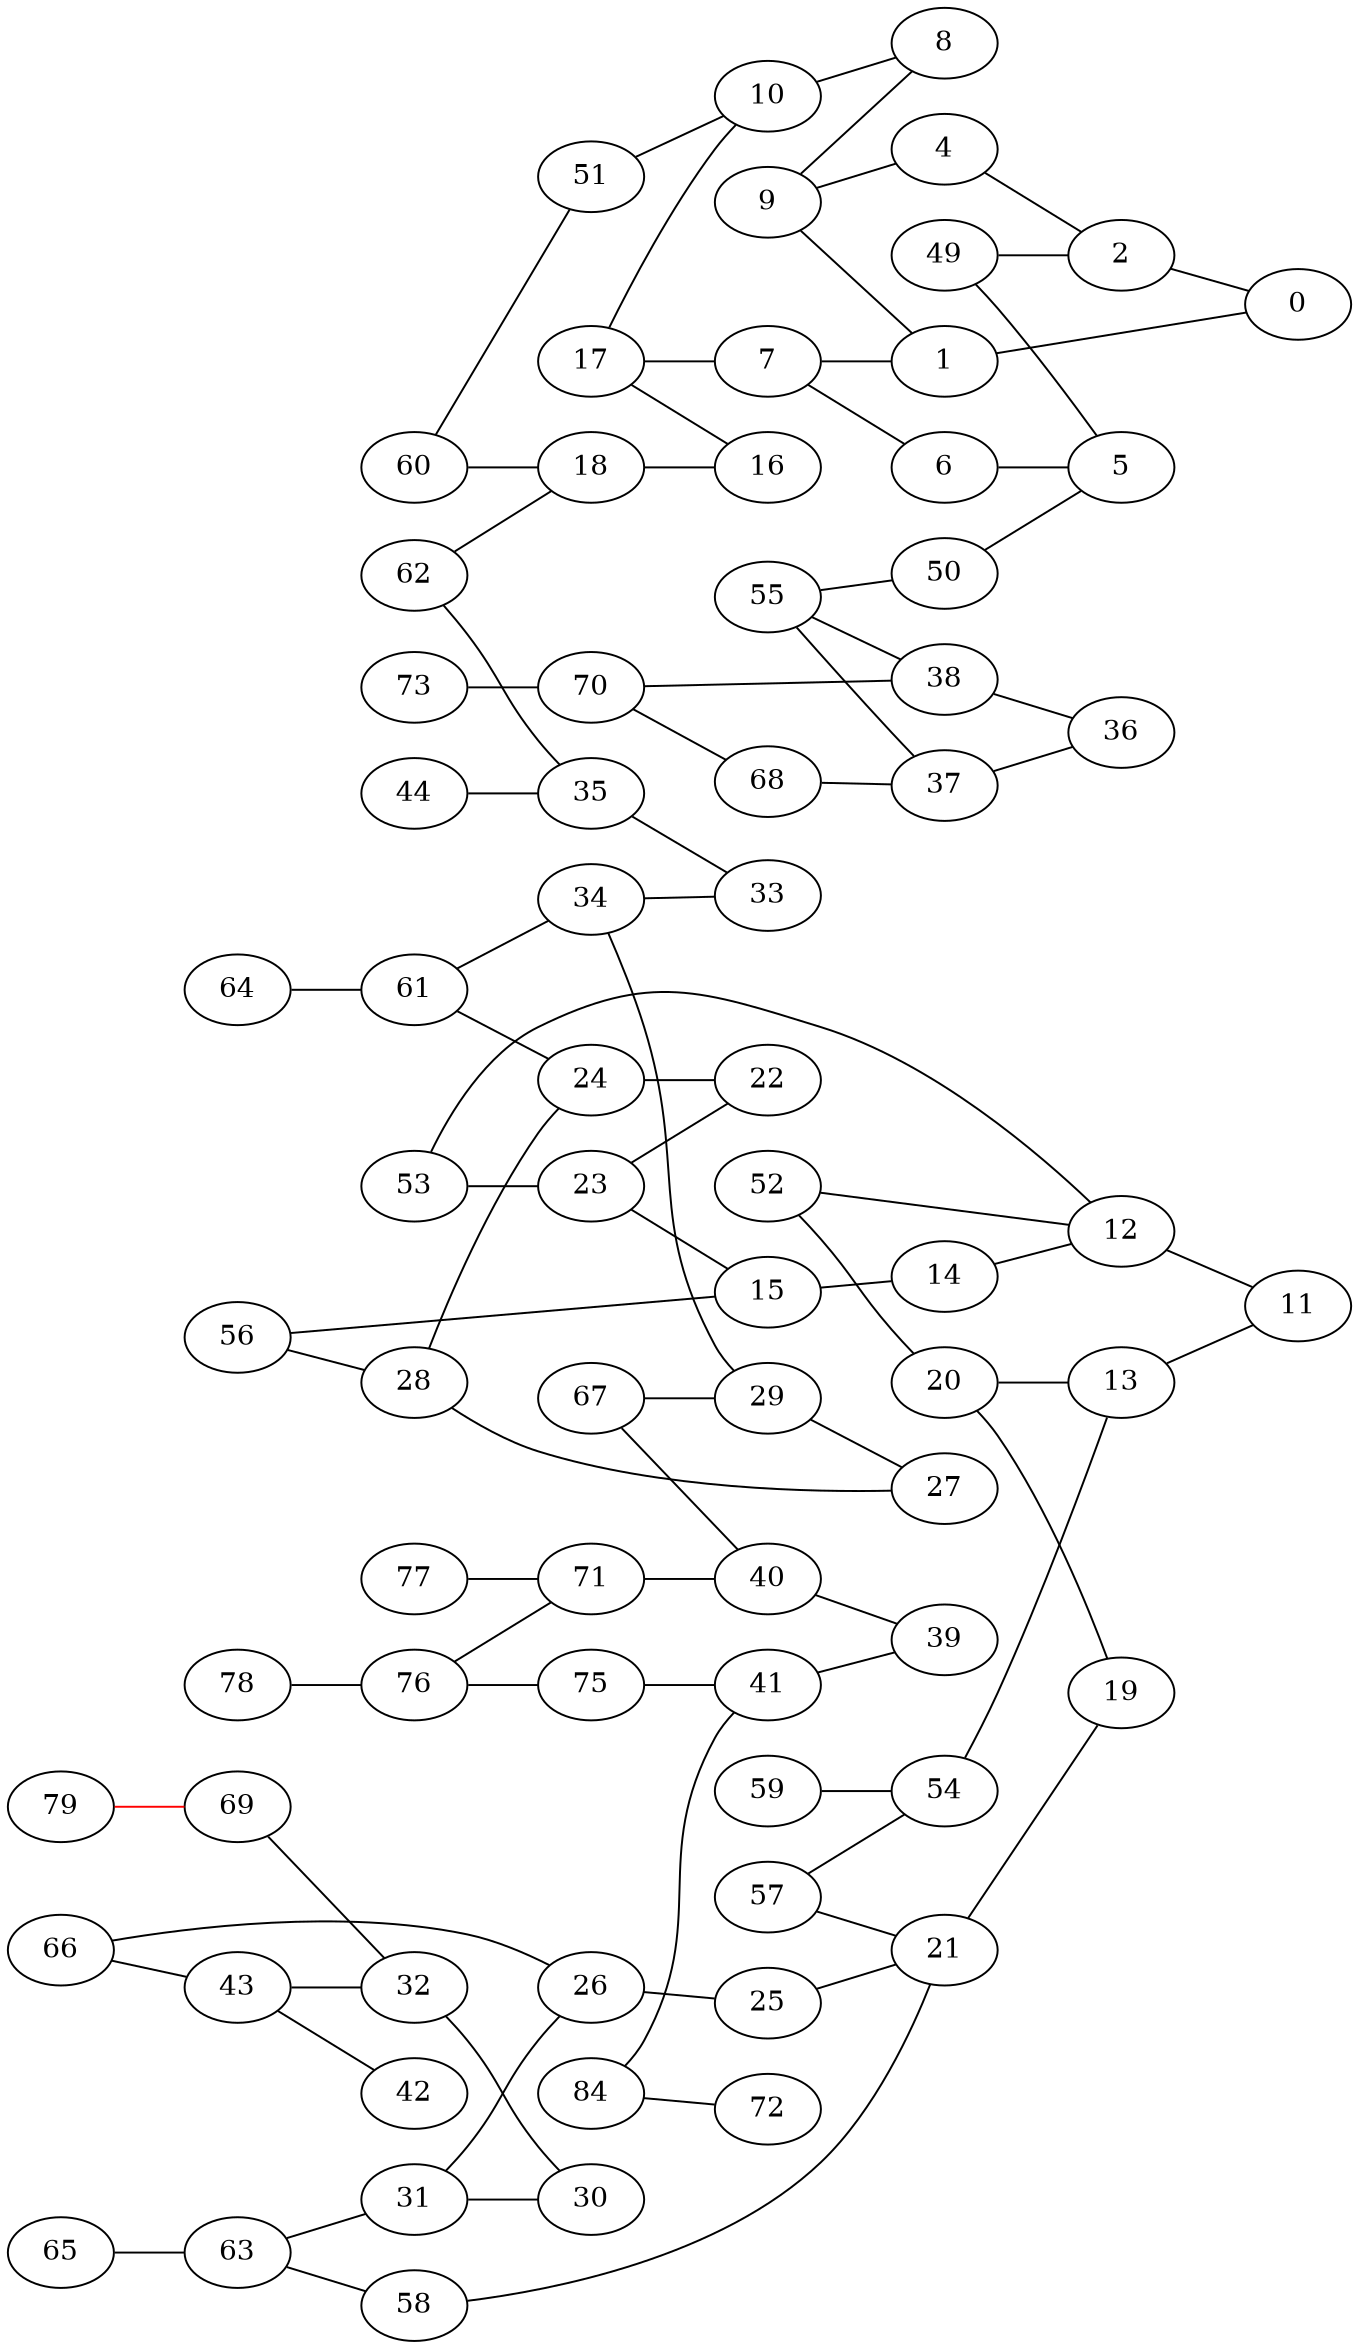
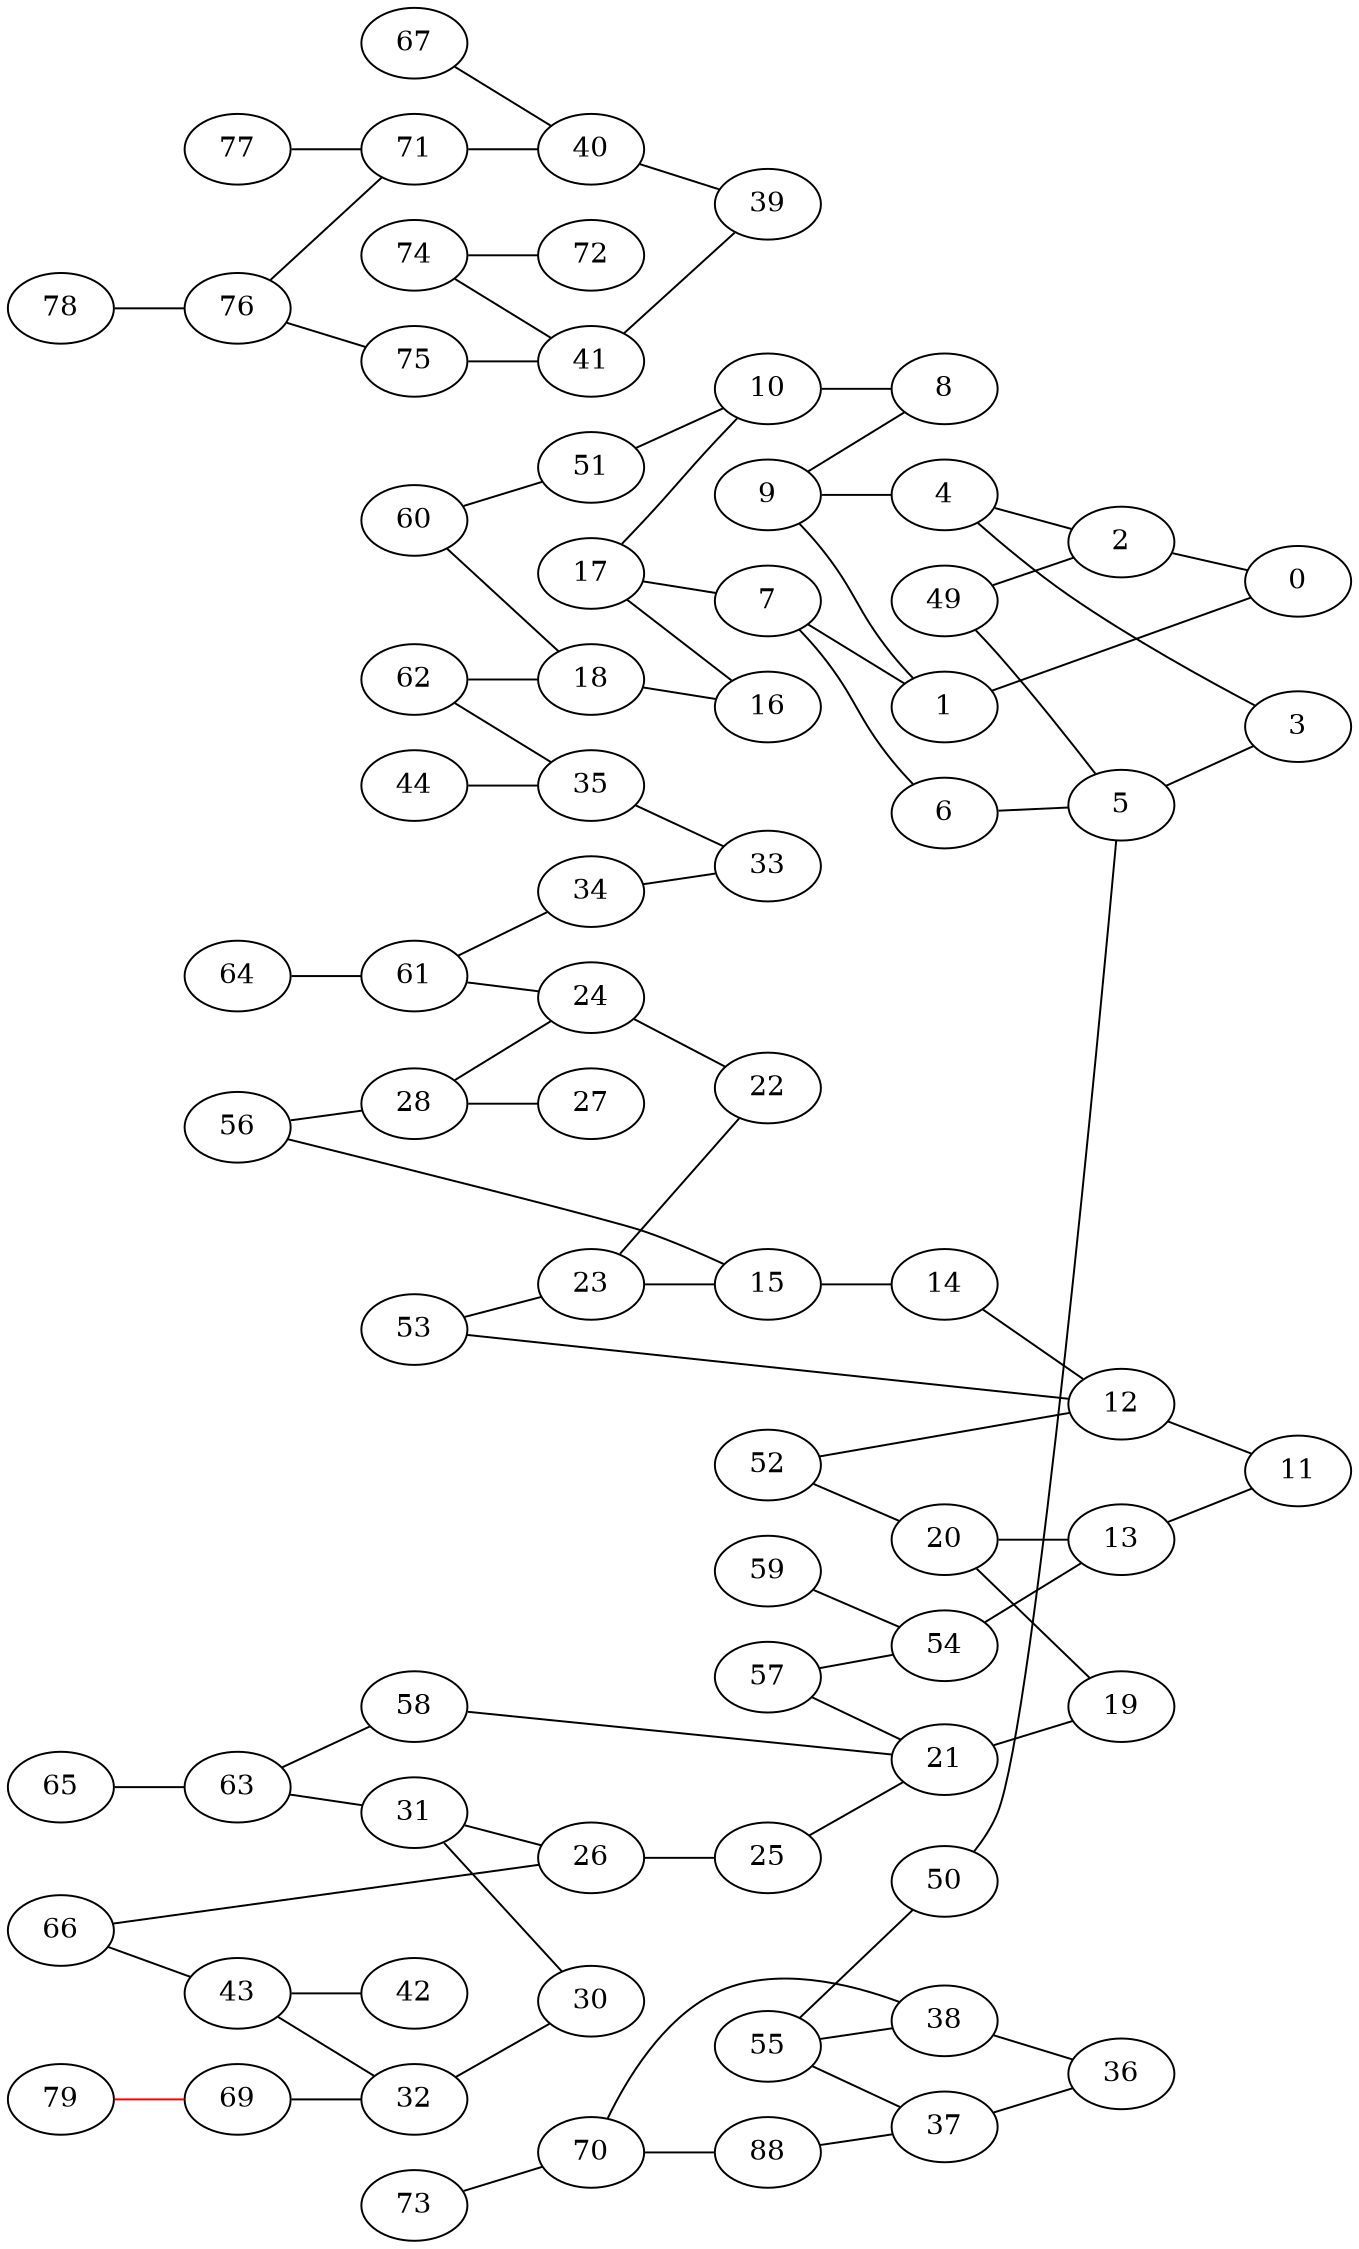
node "3": added
node "68": label "68" -> "88"
node "29": removed
node "84": label "84" -> "74"
